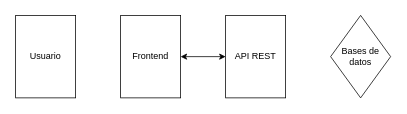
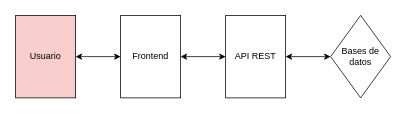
node "Usuario": fillcolor #ffffff -> #f8cecc
edge "Usuario" -- "Frontend": added
edge "API REST" -- "Bases de datos": added
